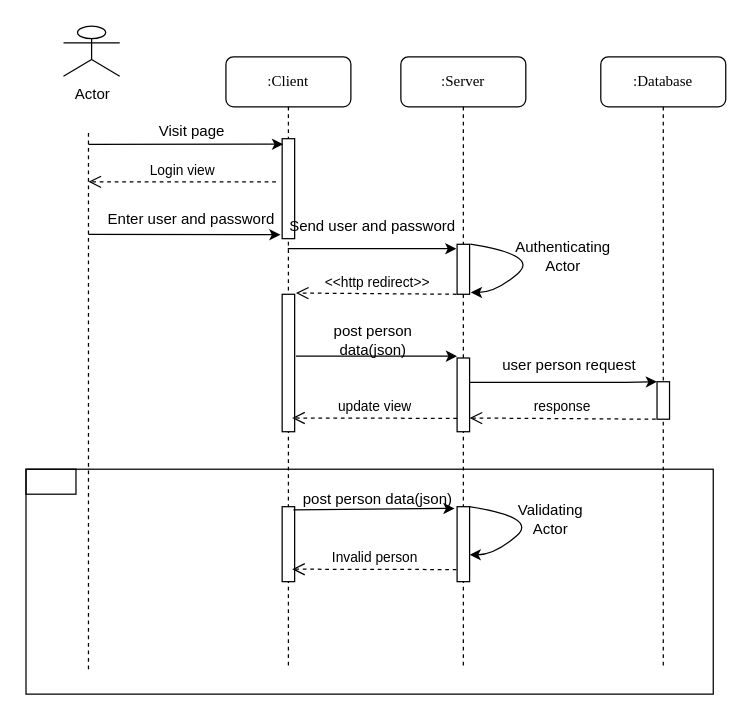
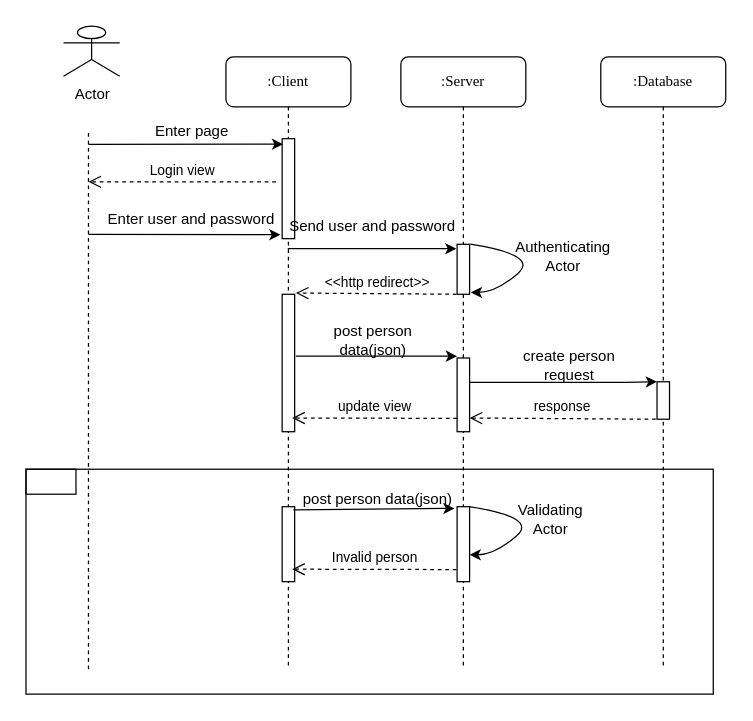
node "Visit page": label "Visit page" -> "Enter page"
node "user person request": label "user person request" -> "create person request"
